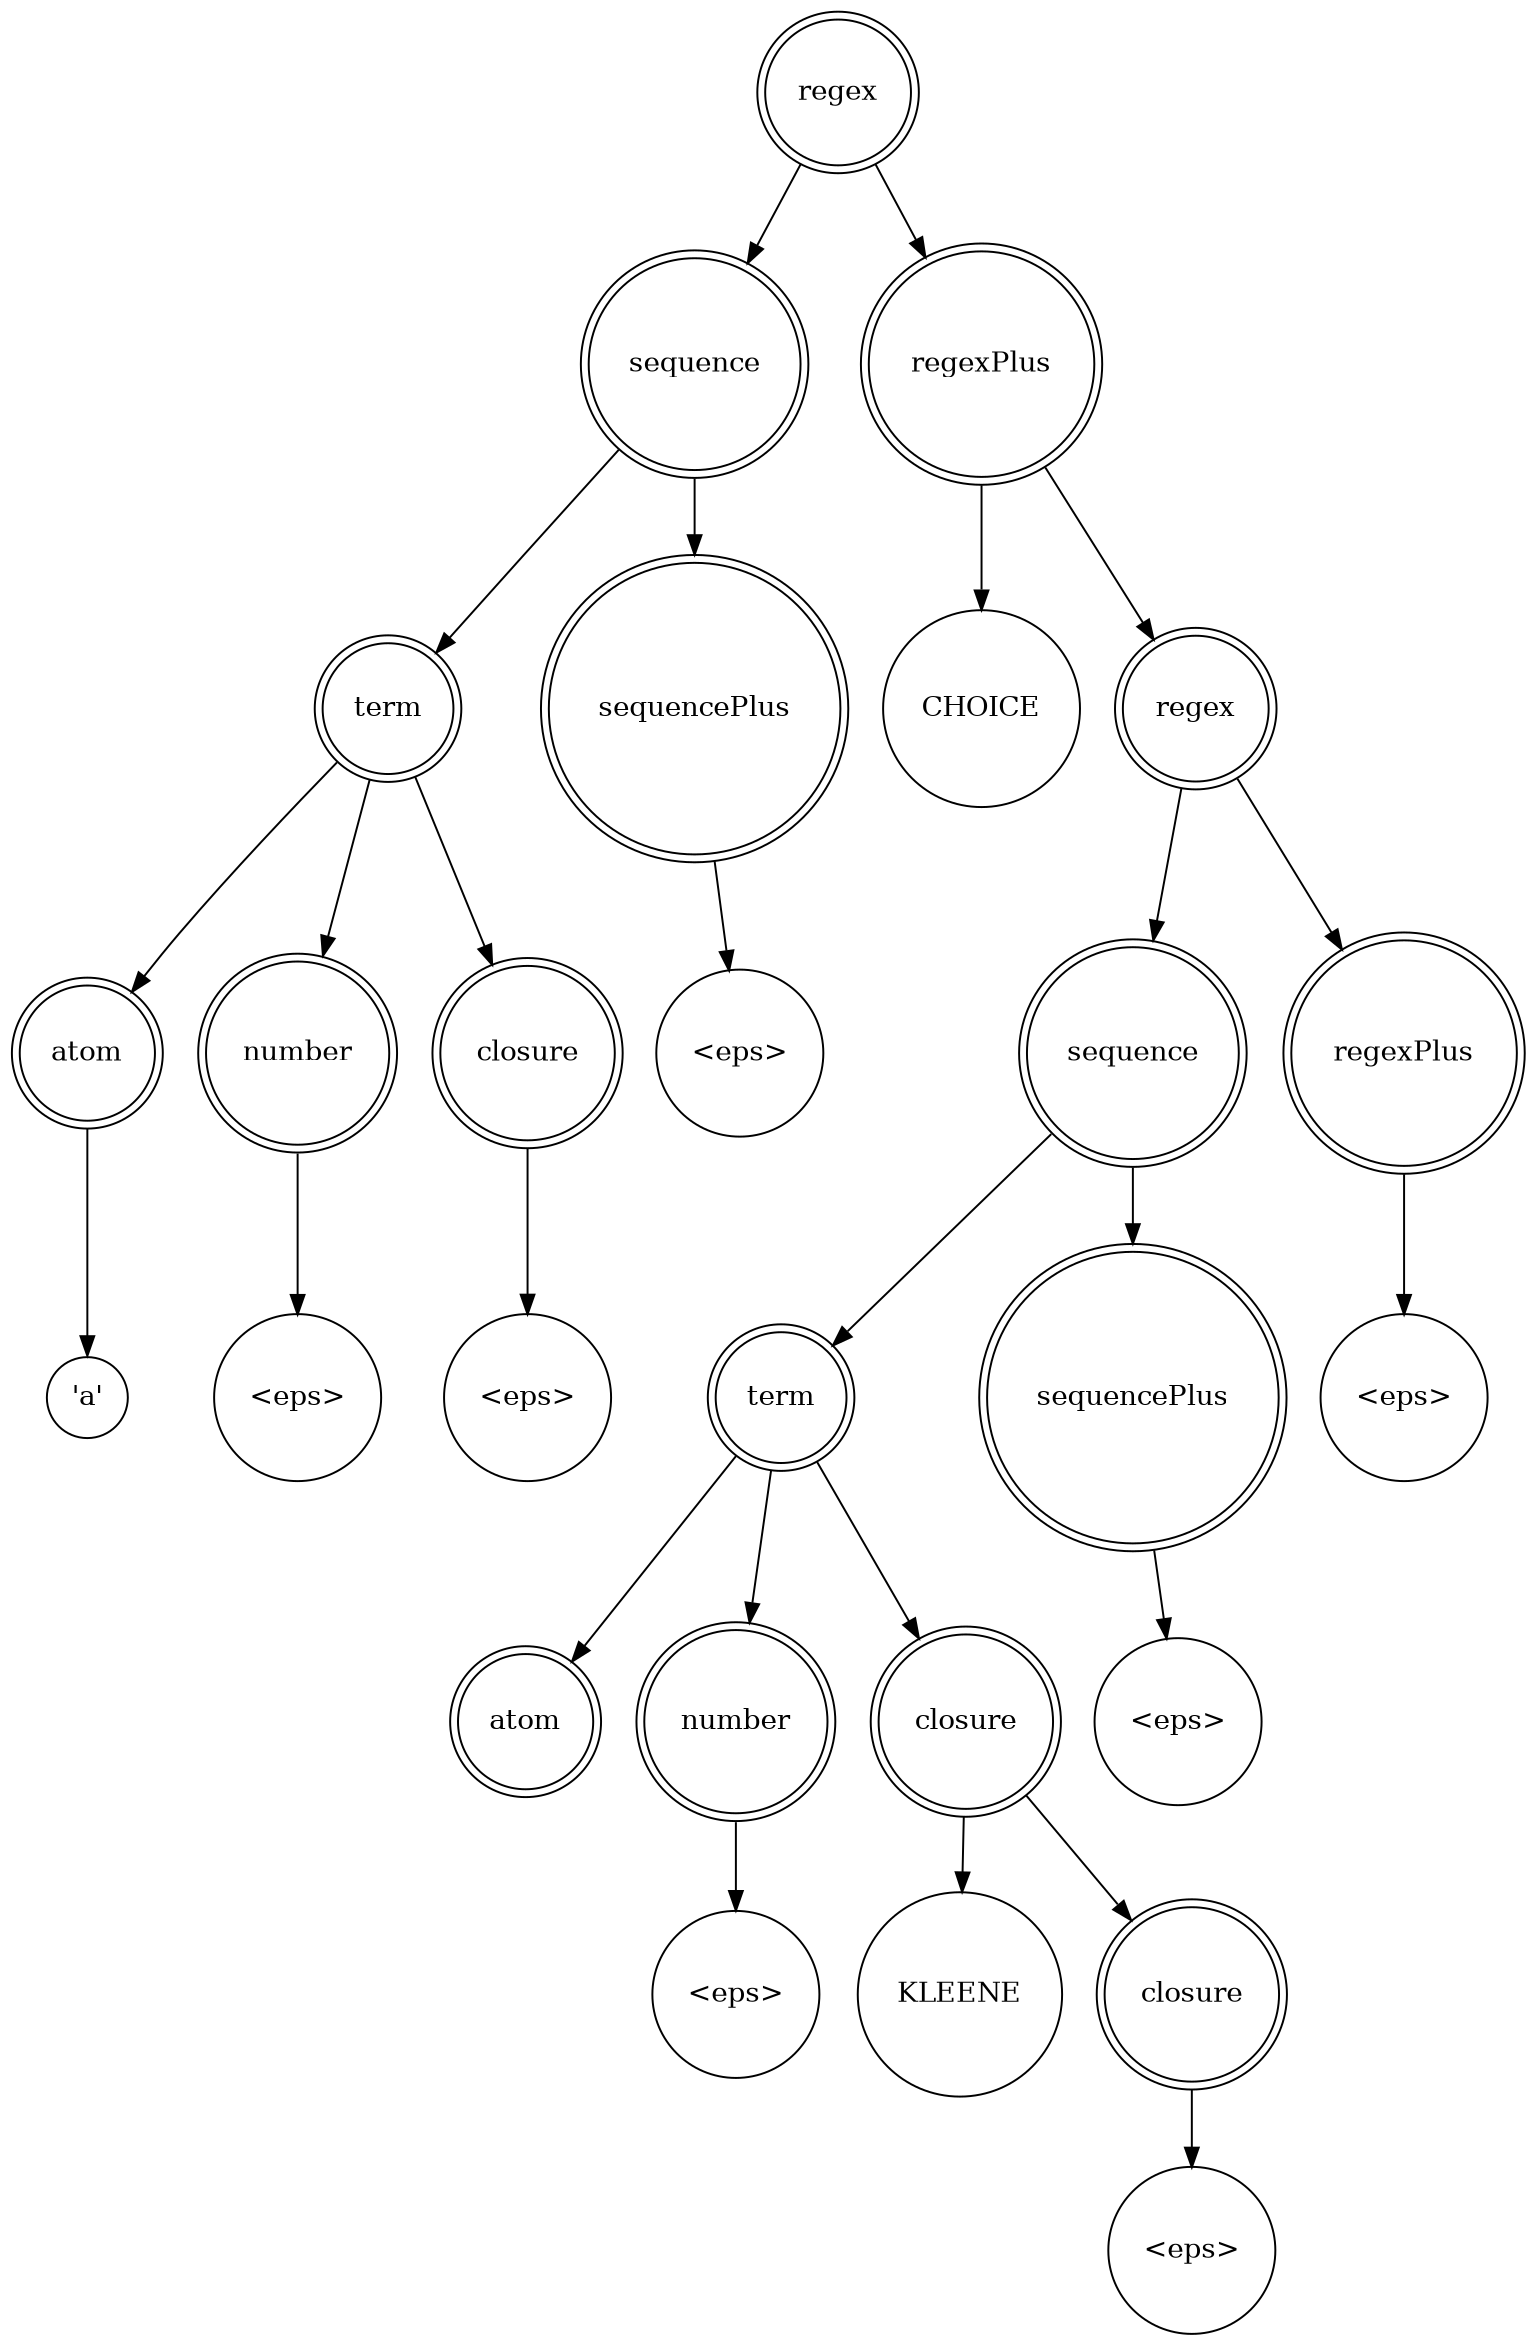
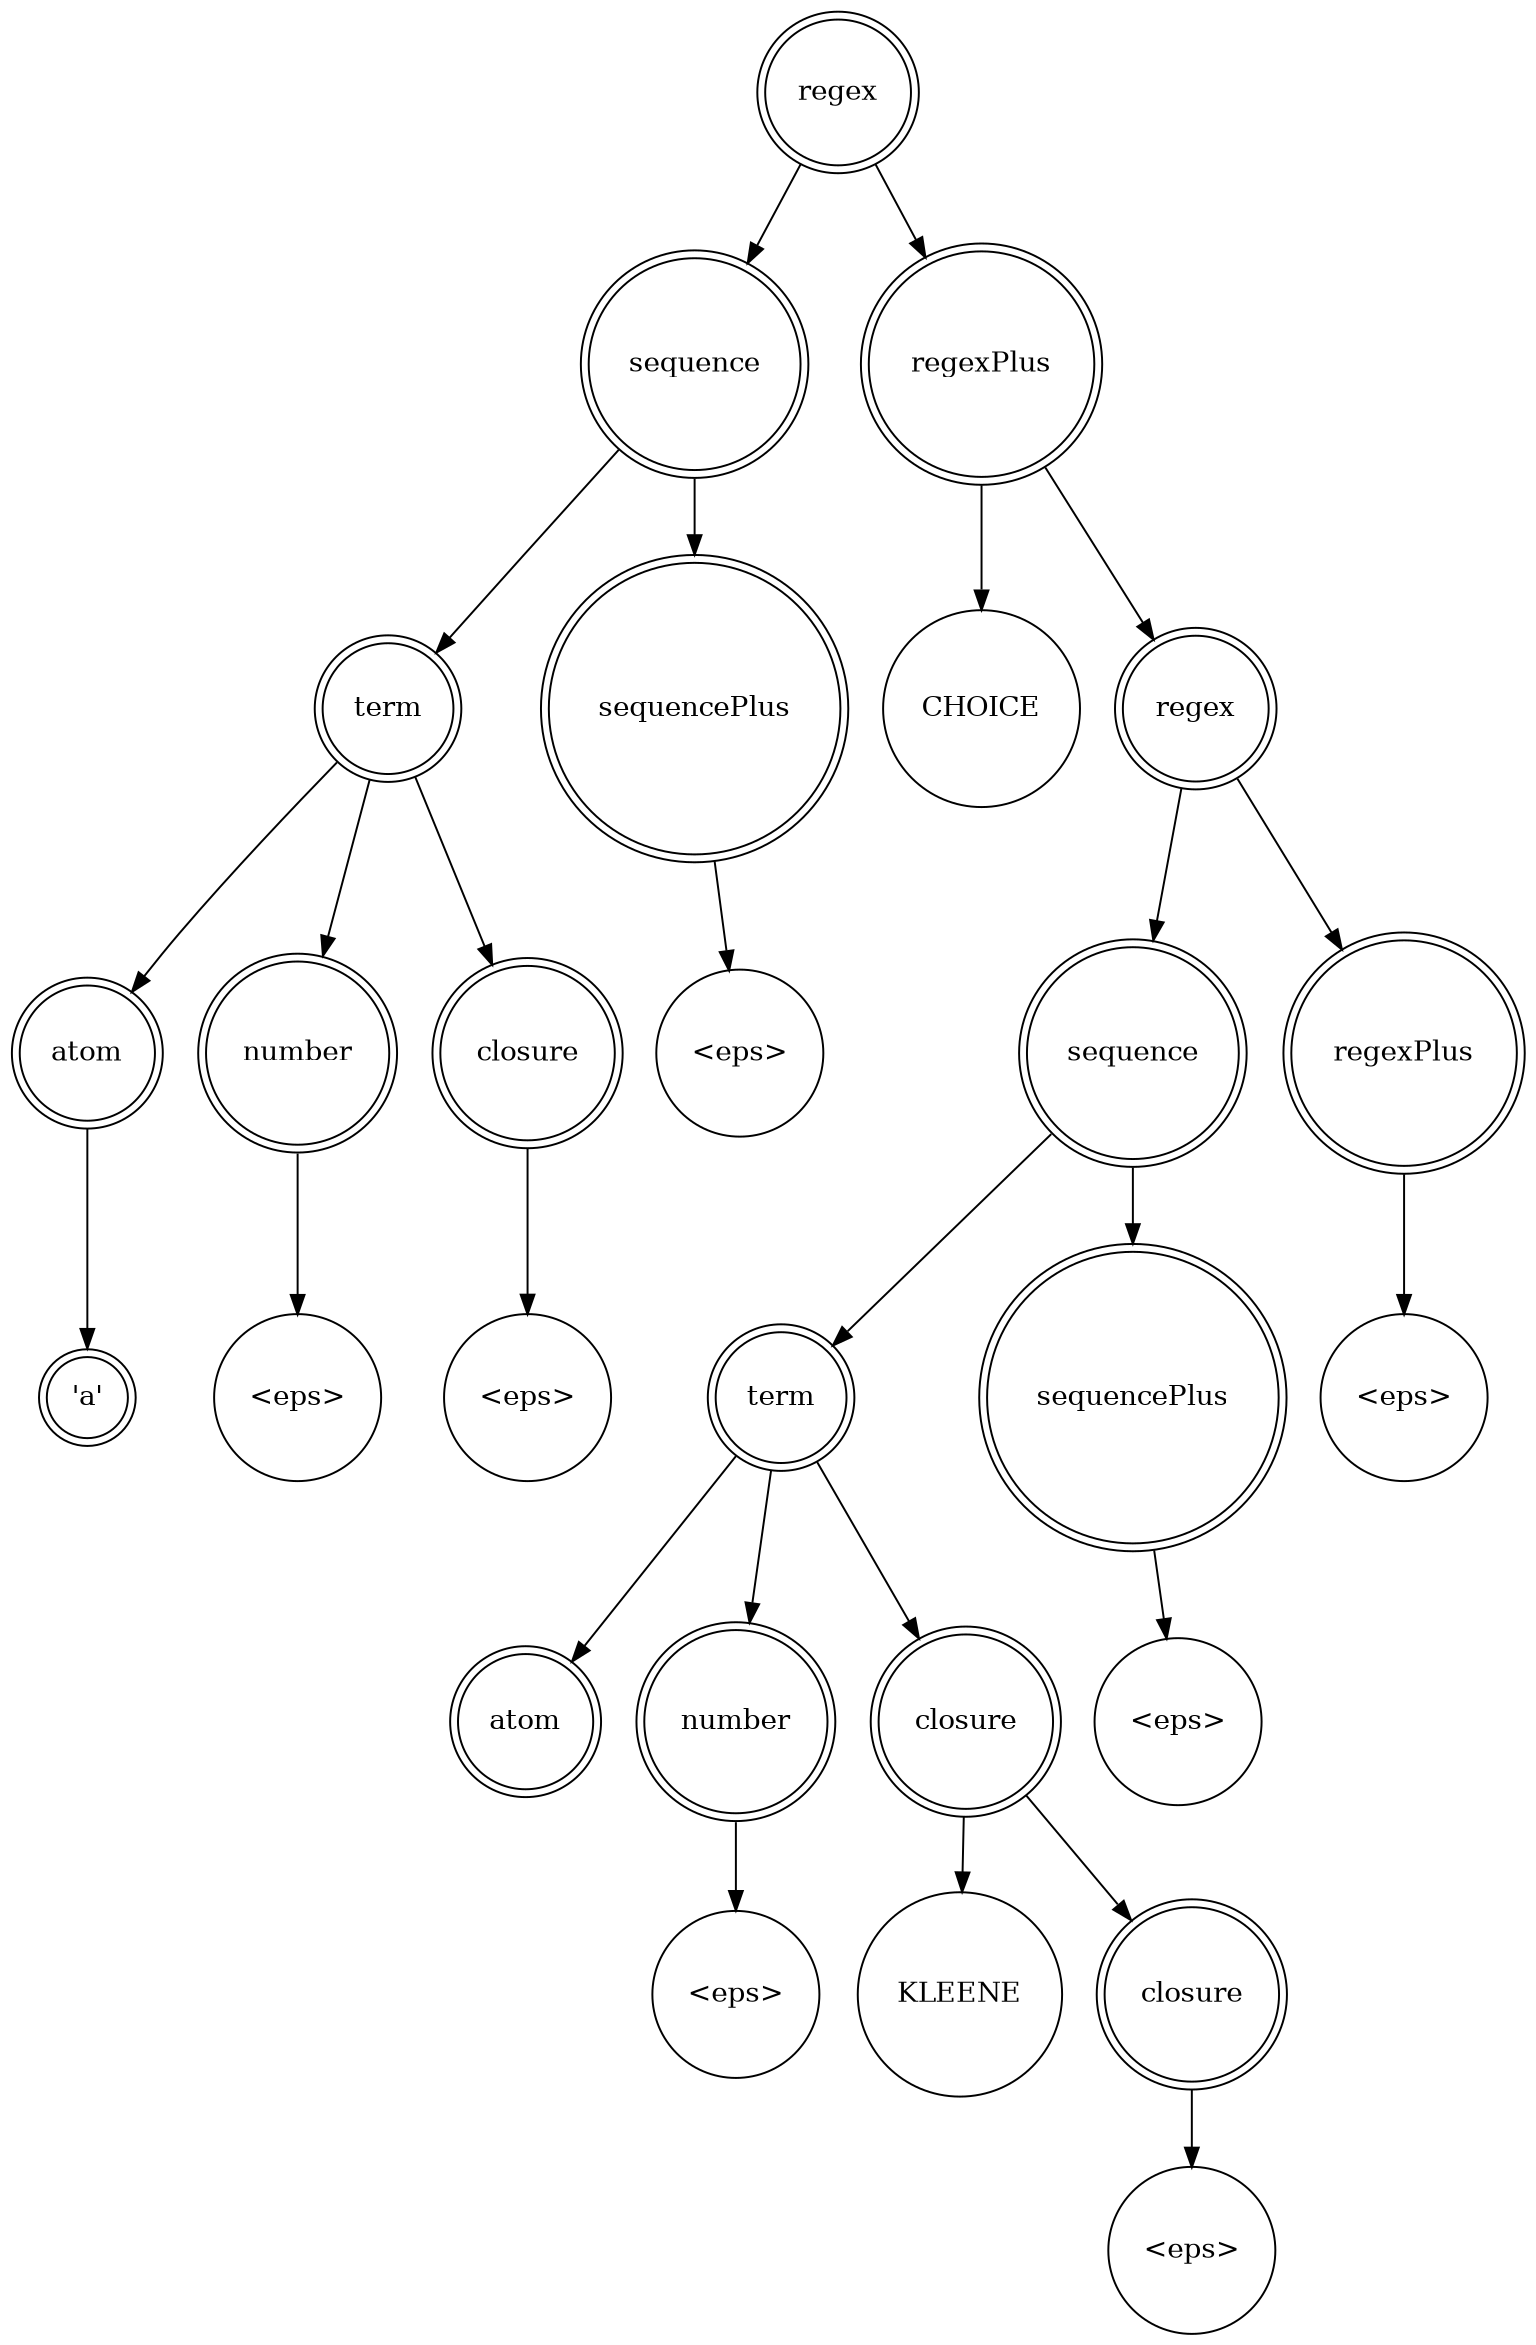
node "'a'": shape circle -> doublecircle
